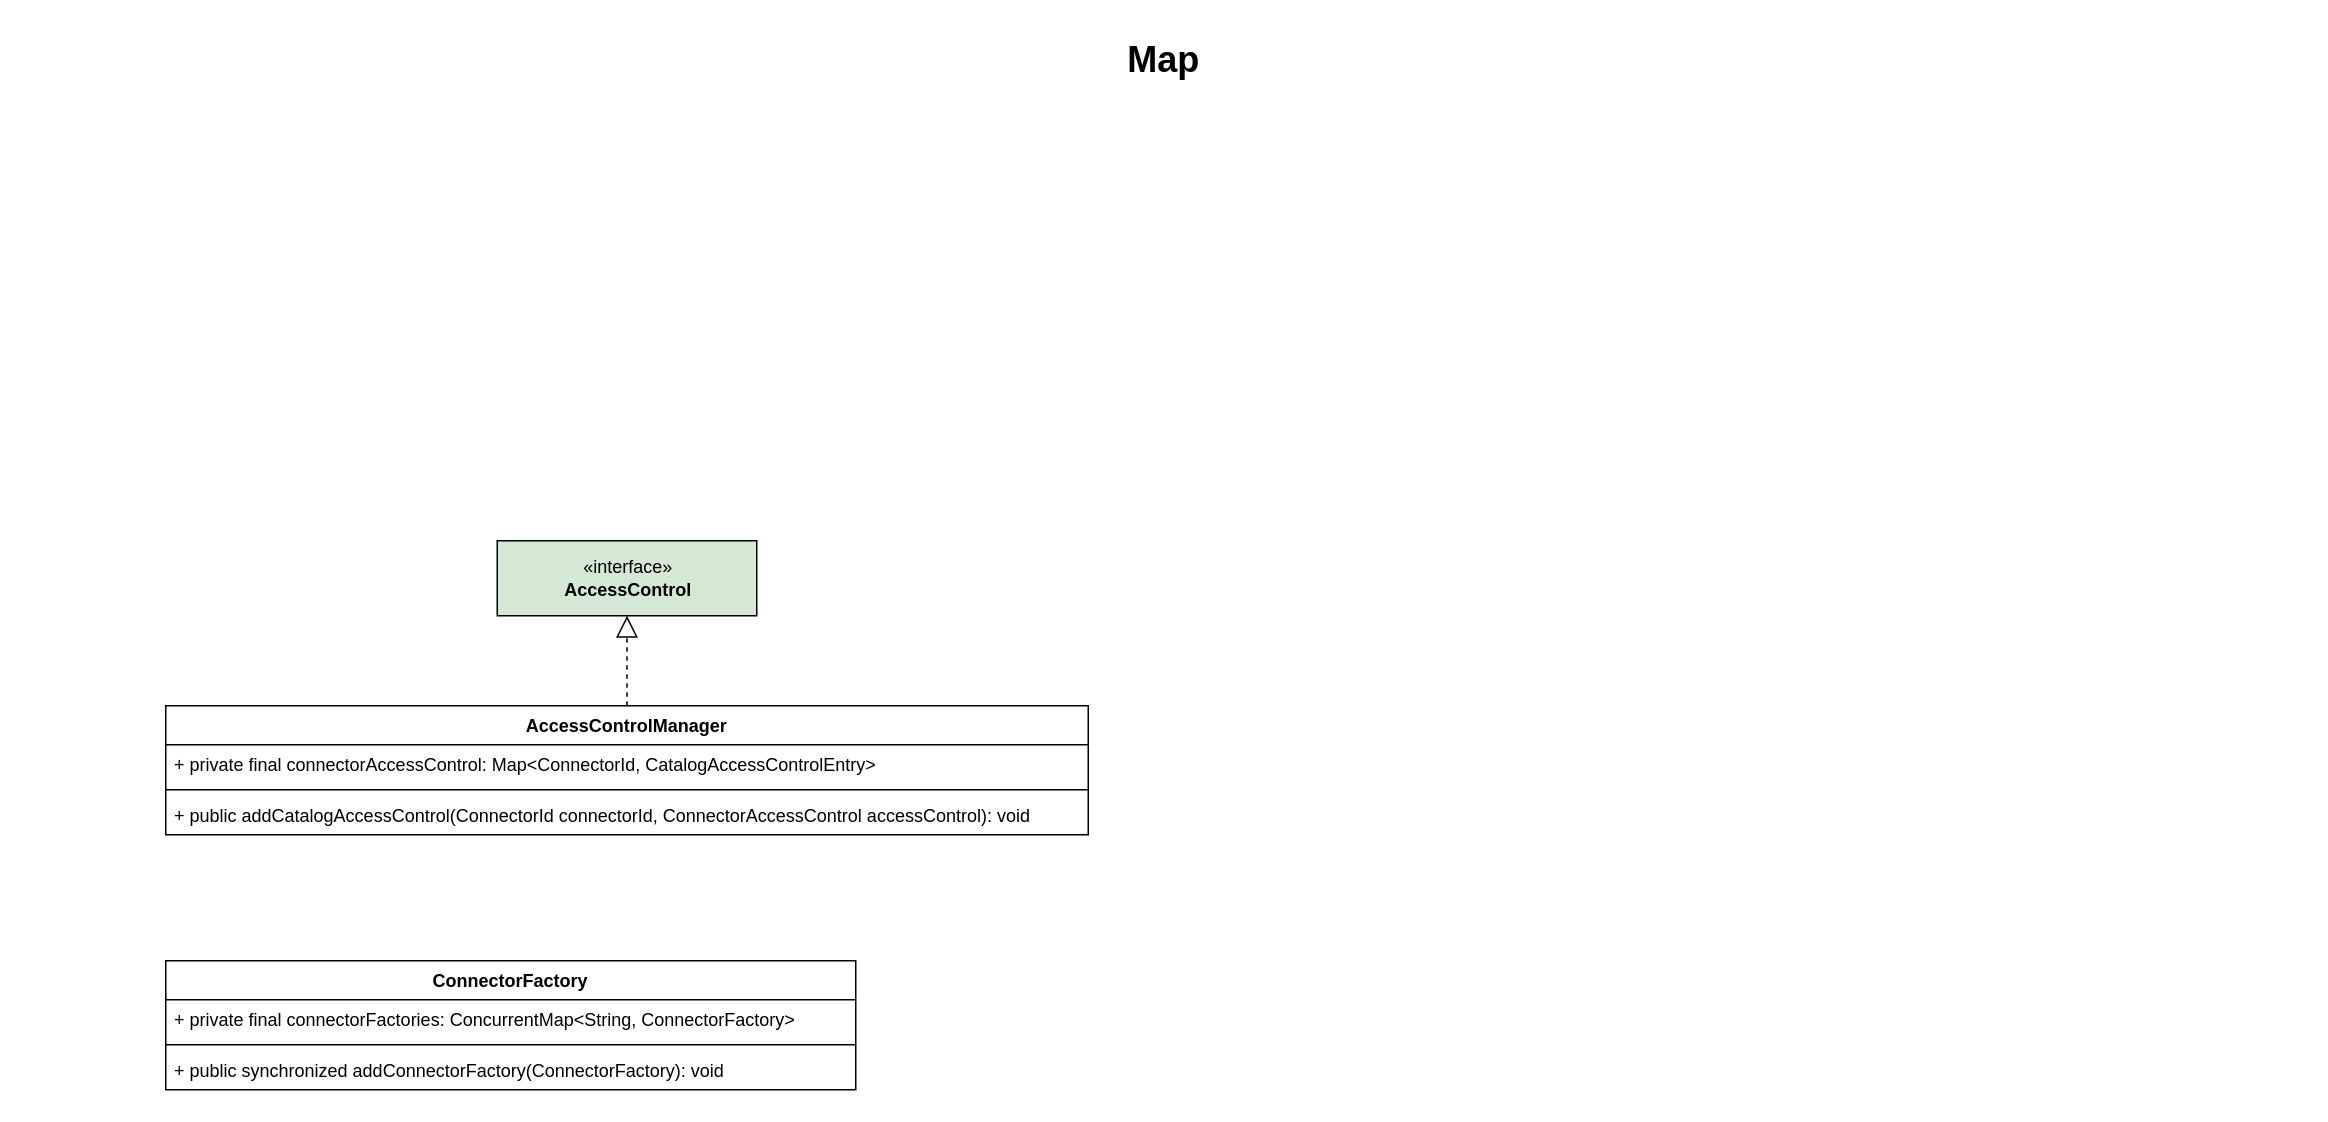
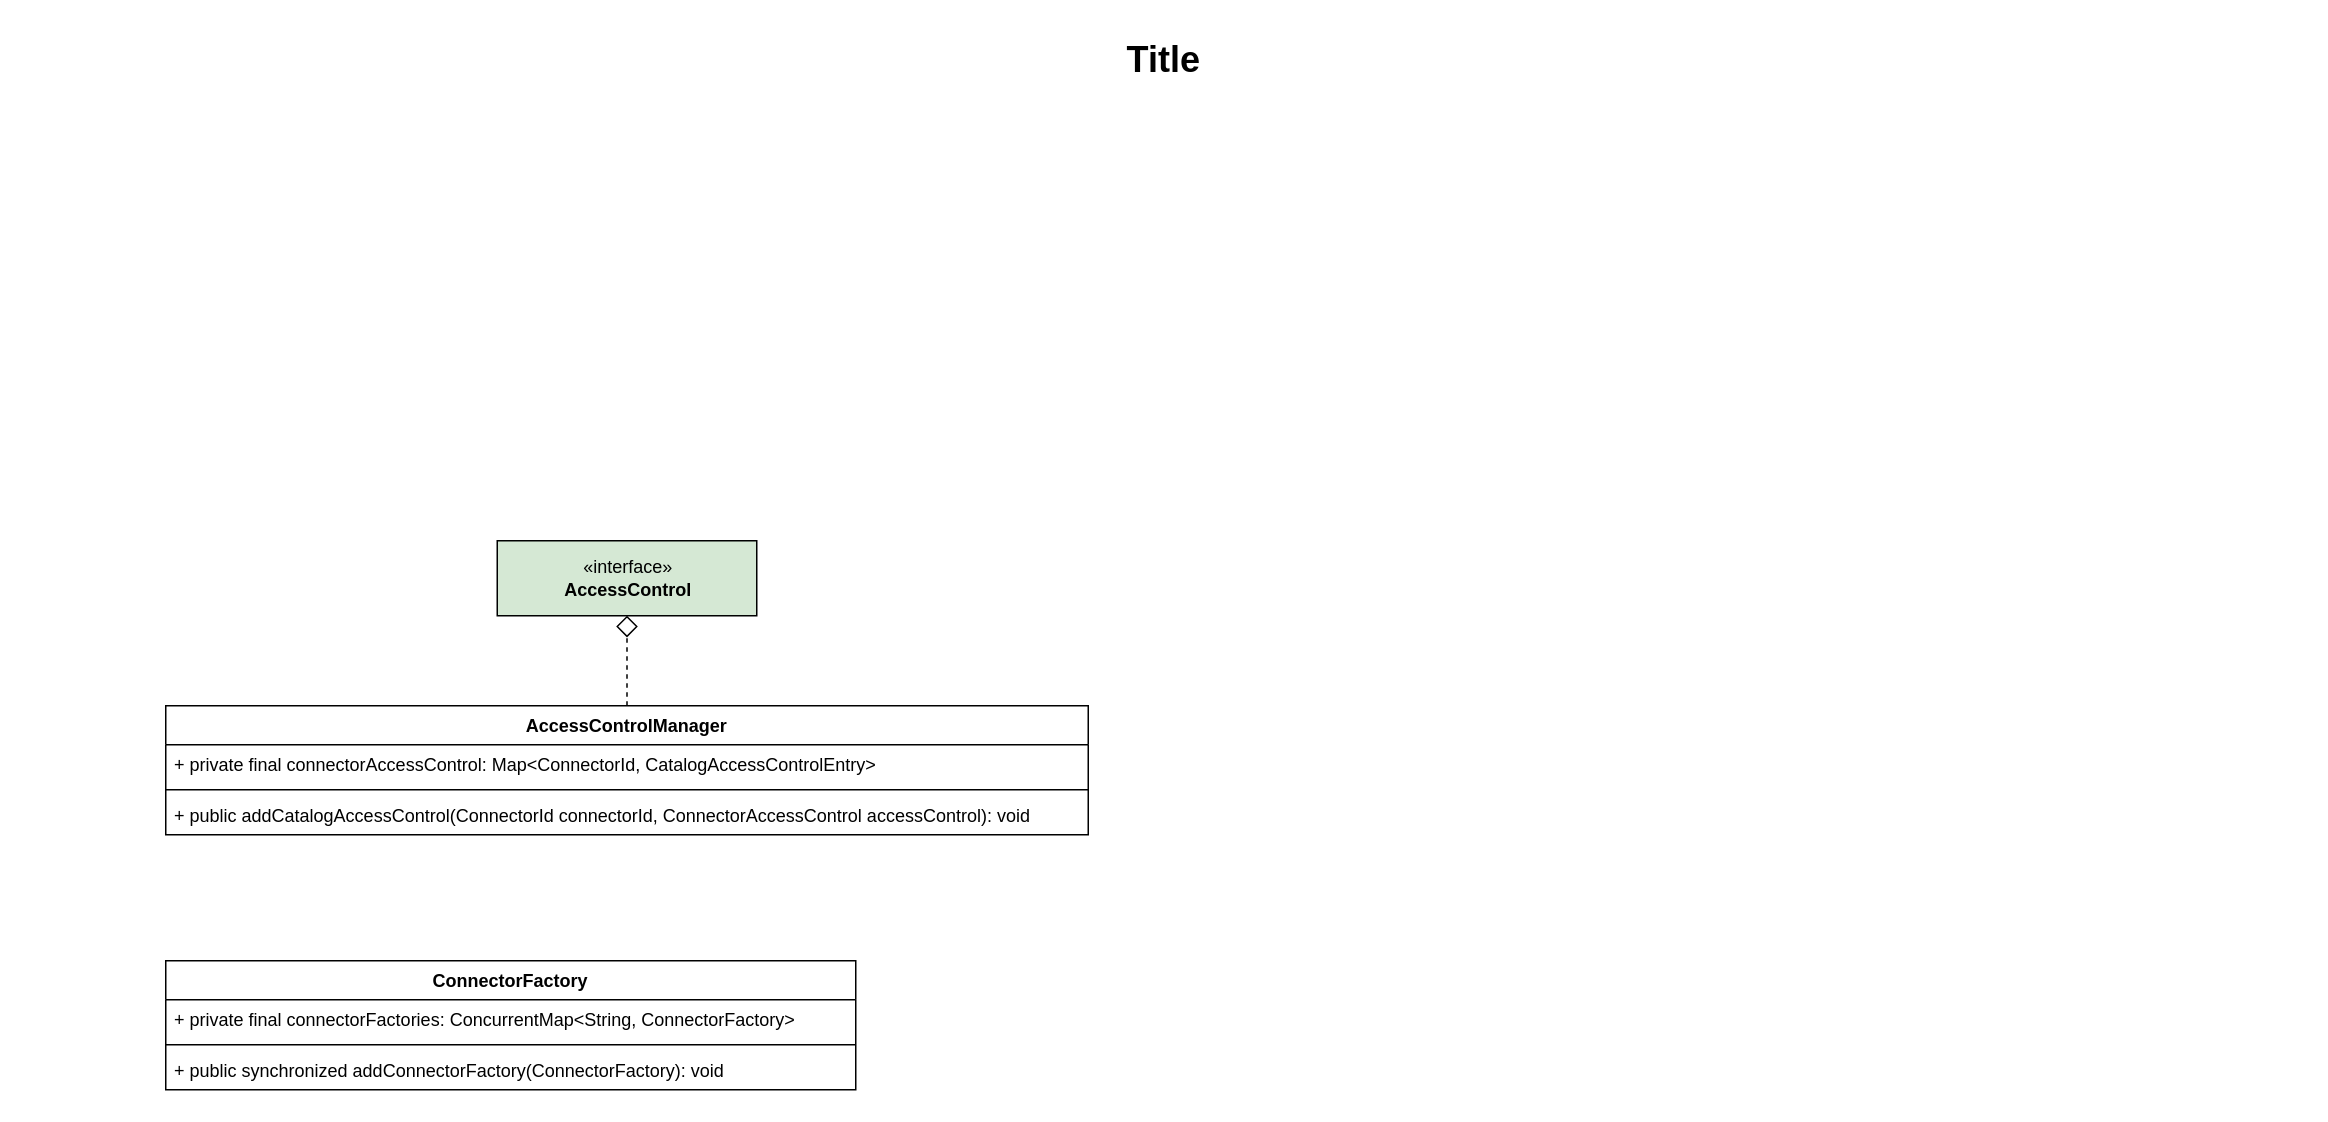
node "Map": label "Map" -> "Title"
edge "AccessControlManager" -> "«interface» AccessControl": arrowhead block -> diamond
